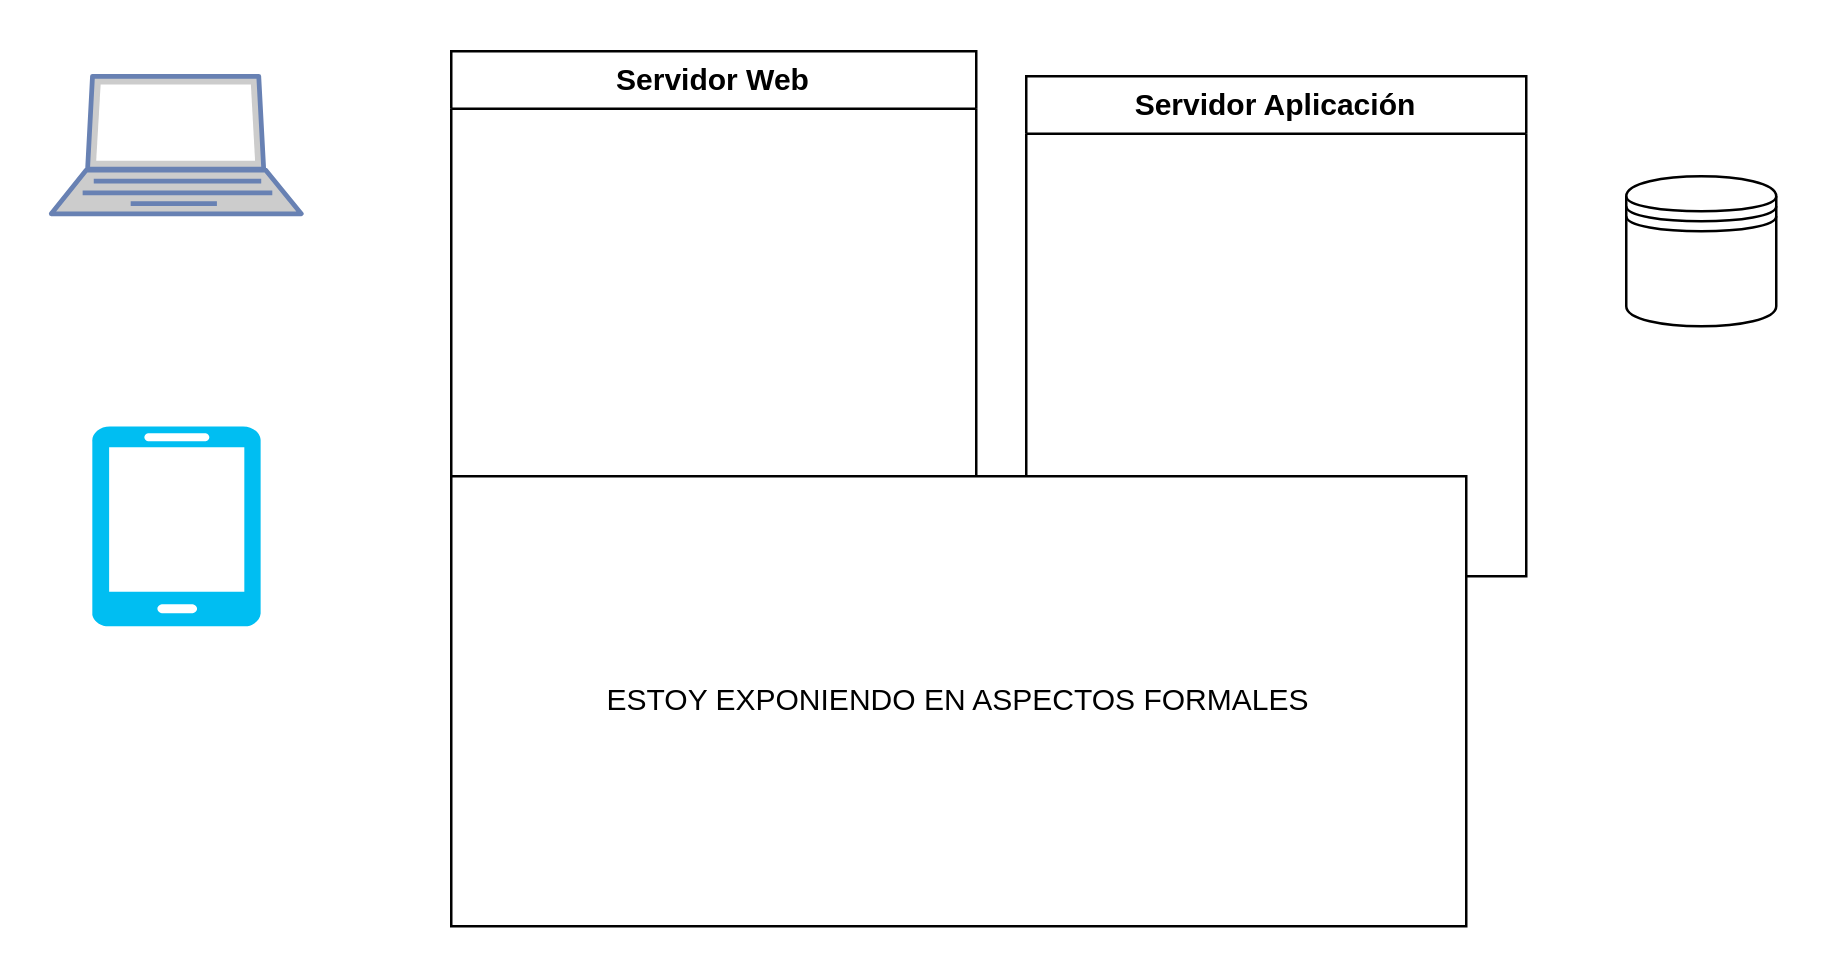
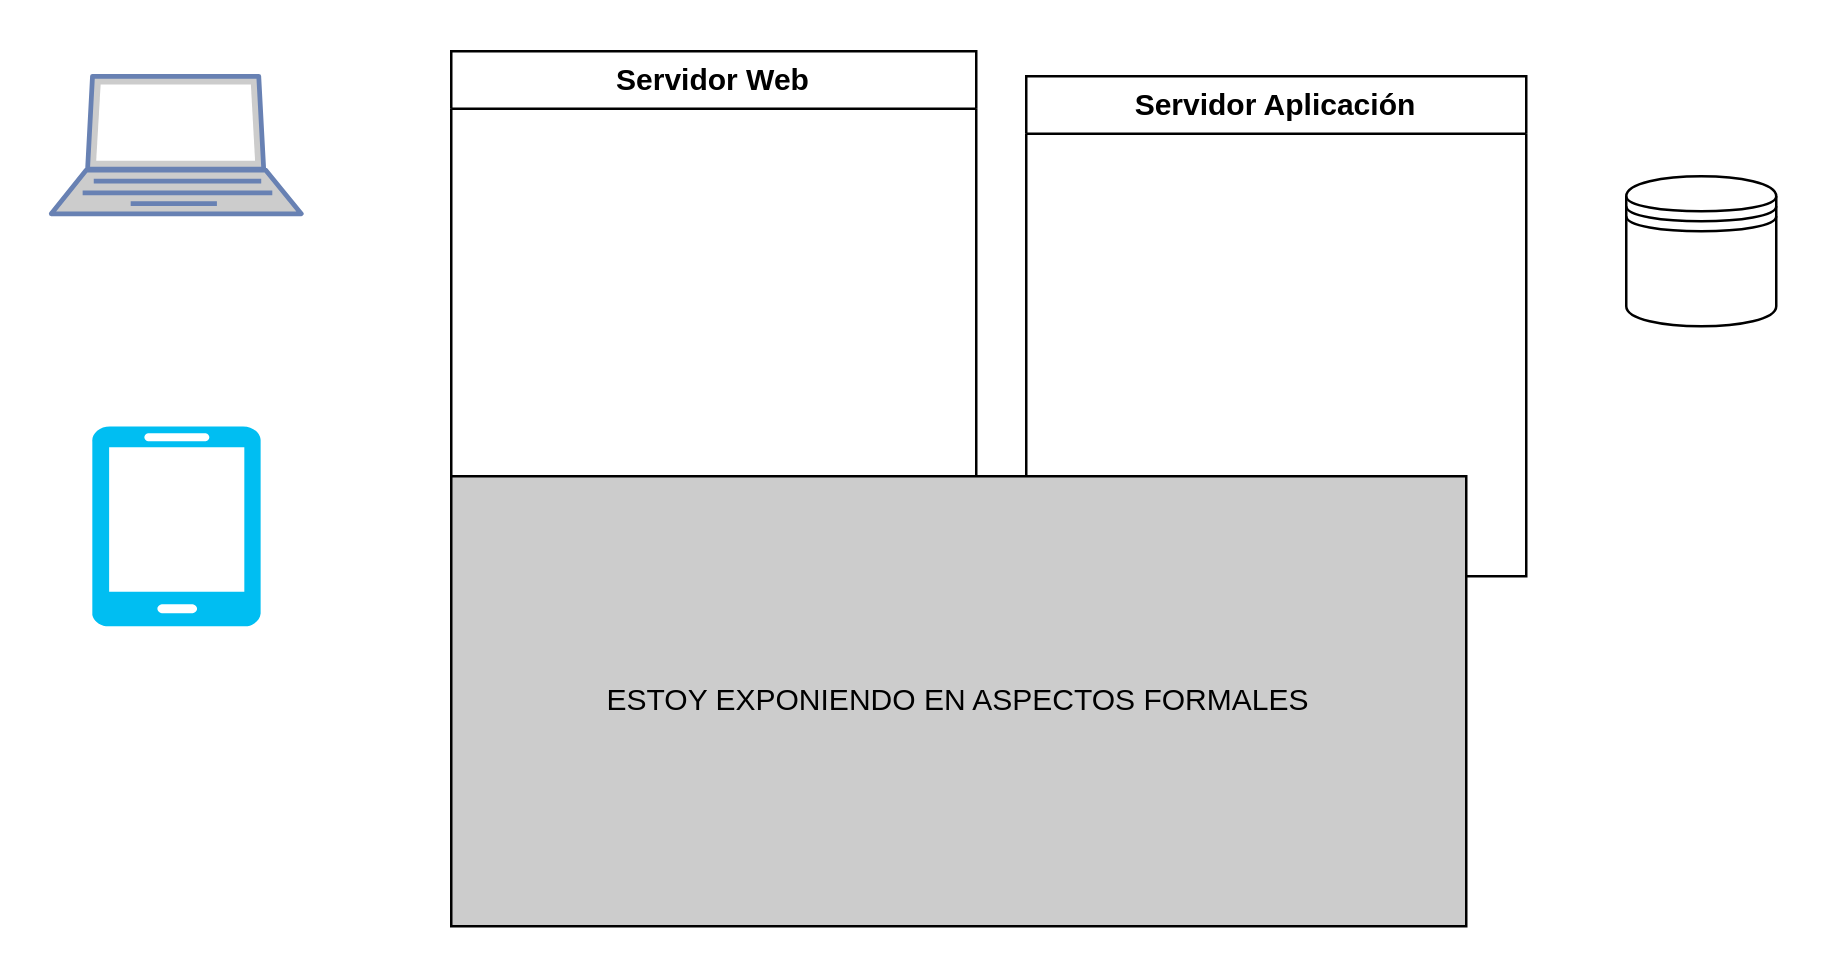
node "ESTOY EXPONIENDO EN ASPECTOS FORMALES": fillcolor #ffffff -> #cccccc
